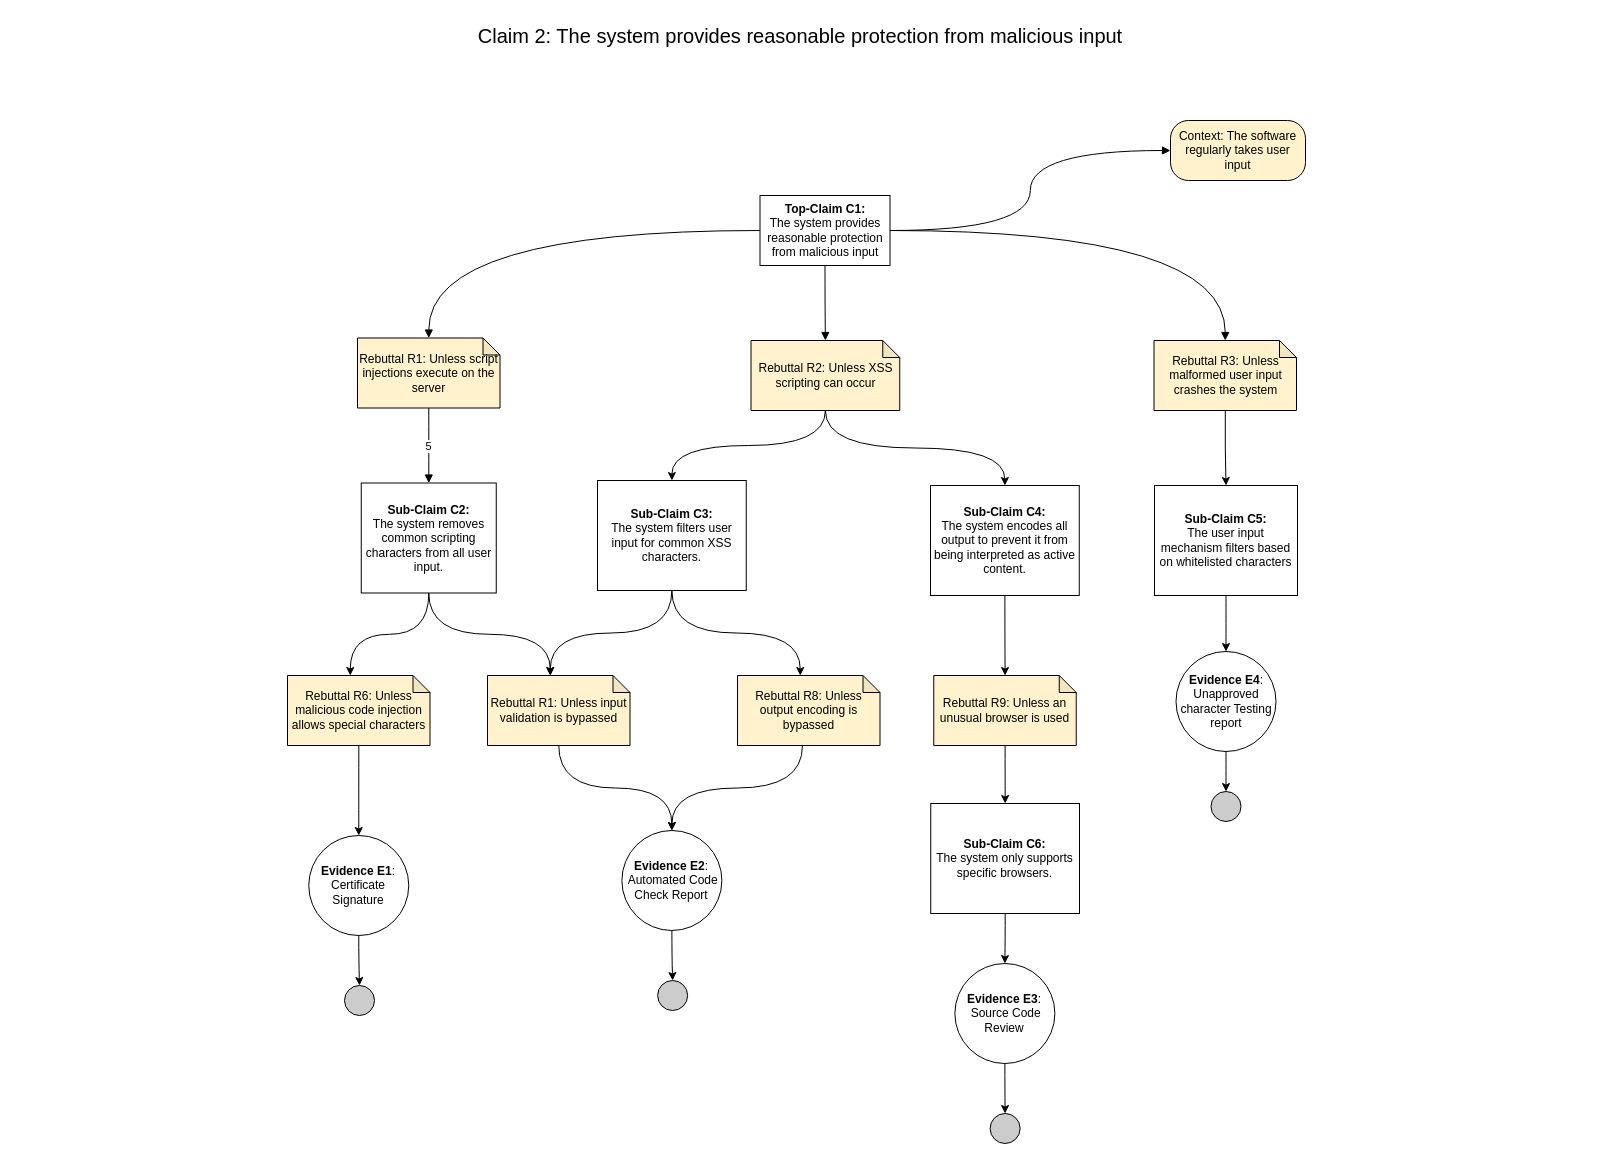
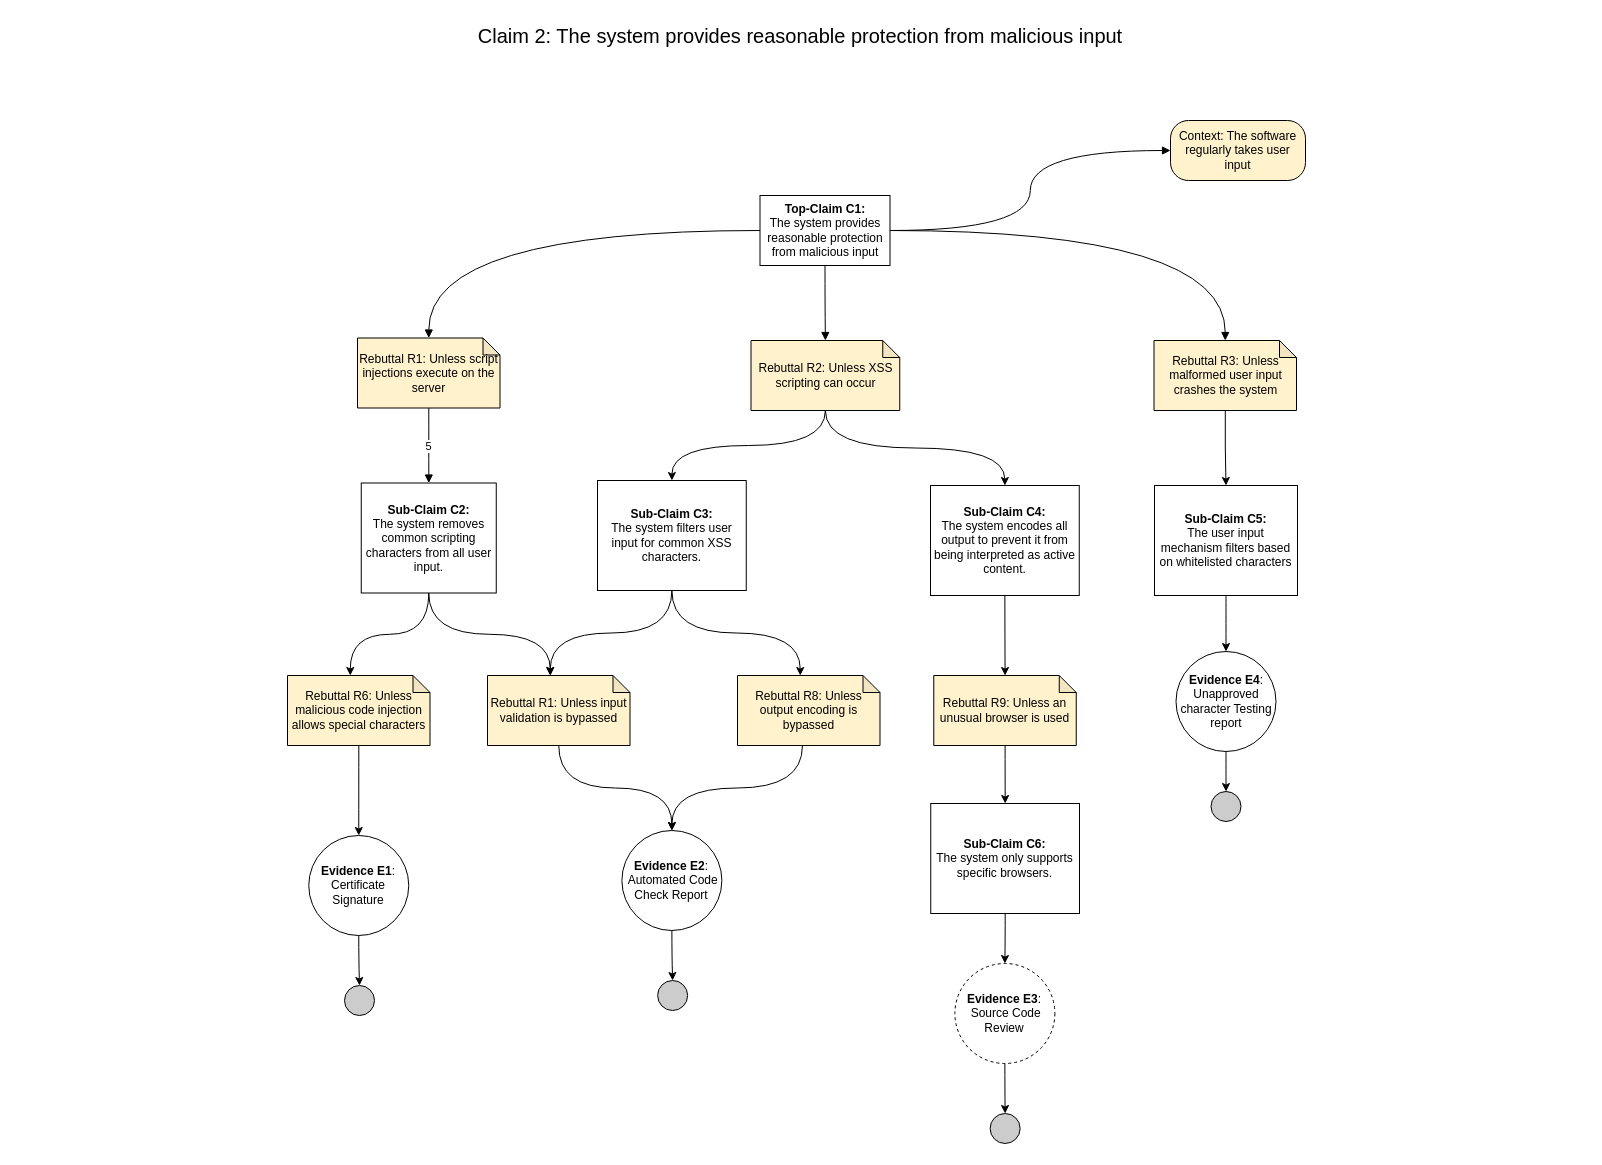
node "Evidence E3: Source Code Review": style solid -> dashed
